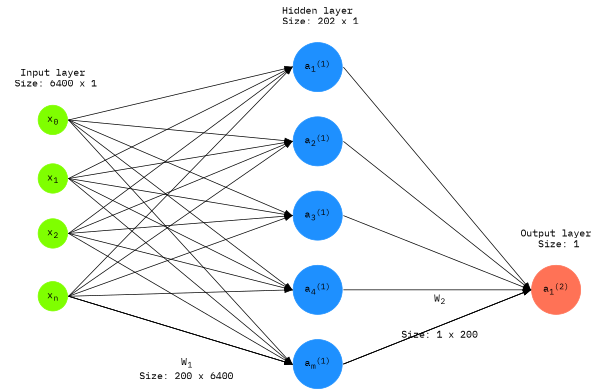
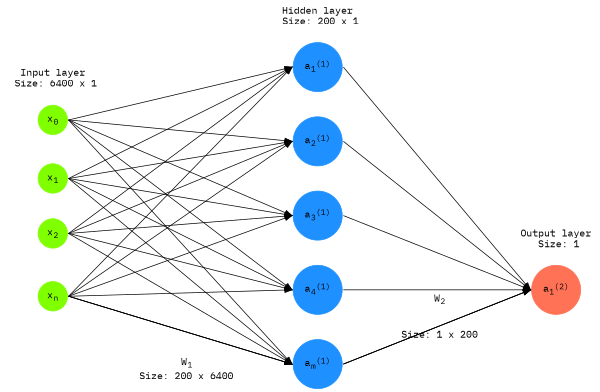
node "Hidden layer Size: 202 x 1": label "Hidden layer Size: 202 x 1" -> "Hidden layer Size: 200 x 1"
